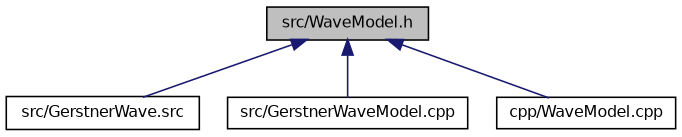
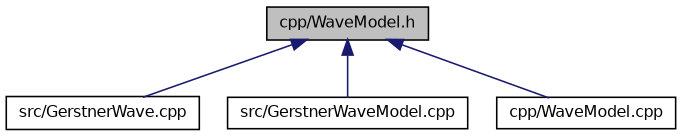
node "src/WaveModel.h": label "src/WaveModel.h" -> "cpp/WaveModel.h"
node "src/GerstnerWave.src": label "src/GerstnerWave.src" -> "src/GerstnerWave.cpp"
